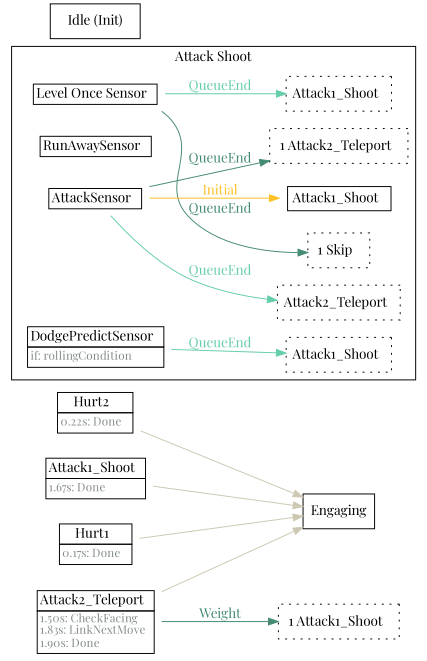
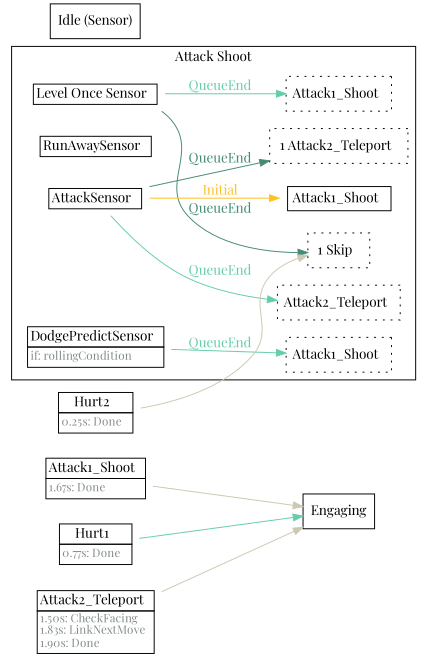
node "Idle (Init)": label "Idle (Init)" -> "Idle (Sensor)"
node "Hurt2": text "0.22s: Done" -> "0.25s: Done"
edge "Hurt2" -> "Engaging": now "Hurt2" -> "1 Skip"
edge "Hurt1" -> "Engaging": color cornsilk3 -> aquamarine3
node "Hurt1": text "0.17s: Done" -> "0.77s: Done"
node "1 Attack1_Shoot": removed
